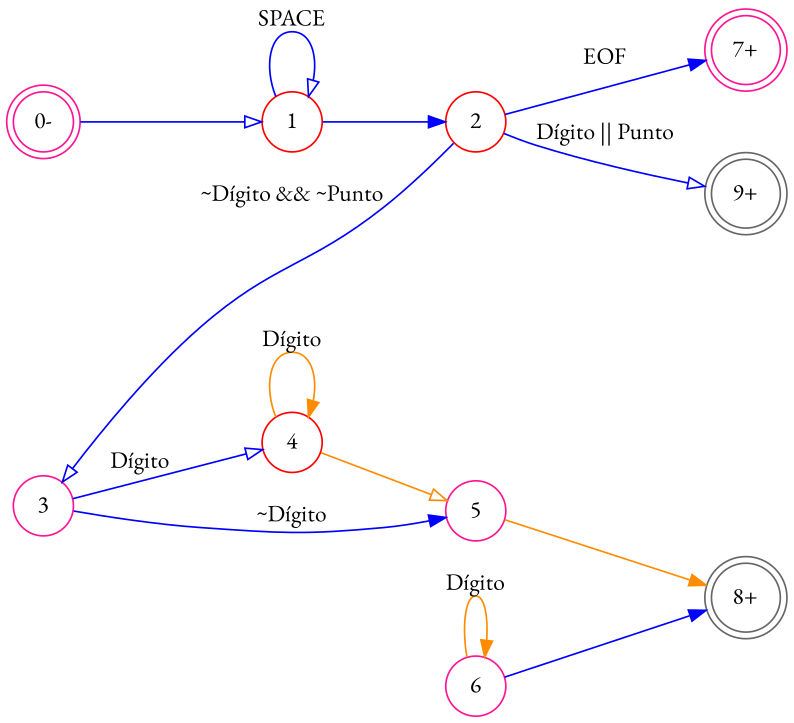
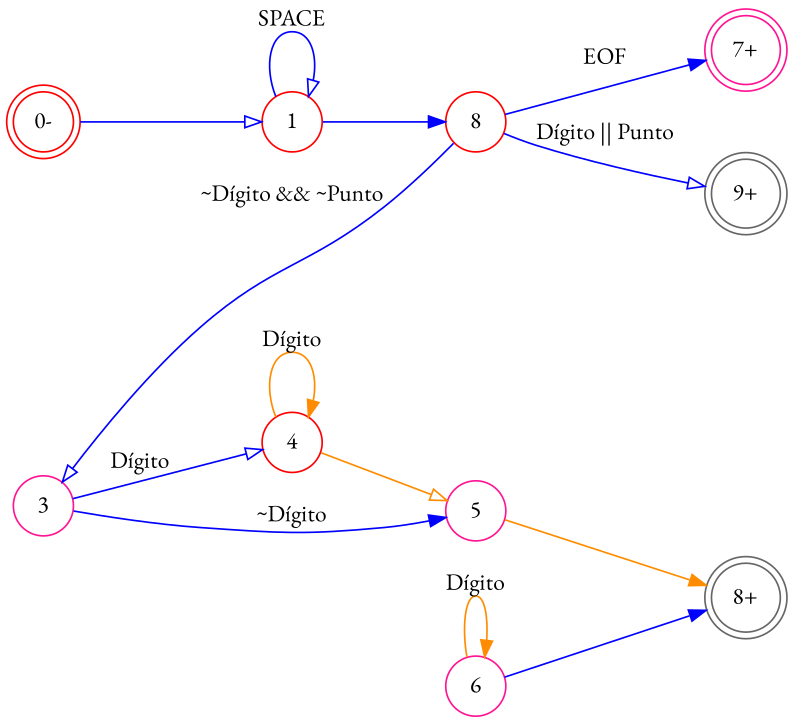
node "0-": color deeppink -> red
node "2": label "2" -> "8"
